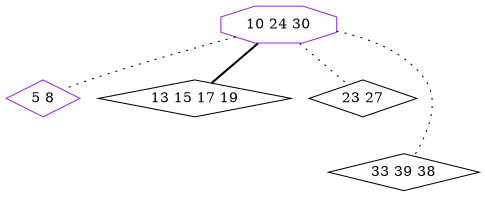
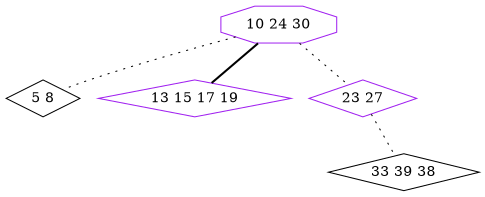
edge "10 24 30" -- "33 39 38": now "23 27" -- "33 39 38"
node "5 8": color purple -> black
node "13 15 17 19": color black -> purple
node "23 27": color black -> purple
